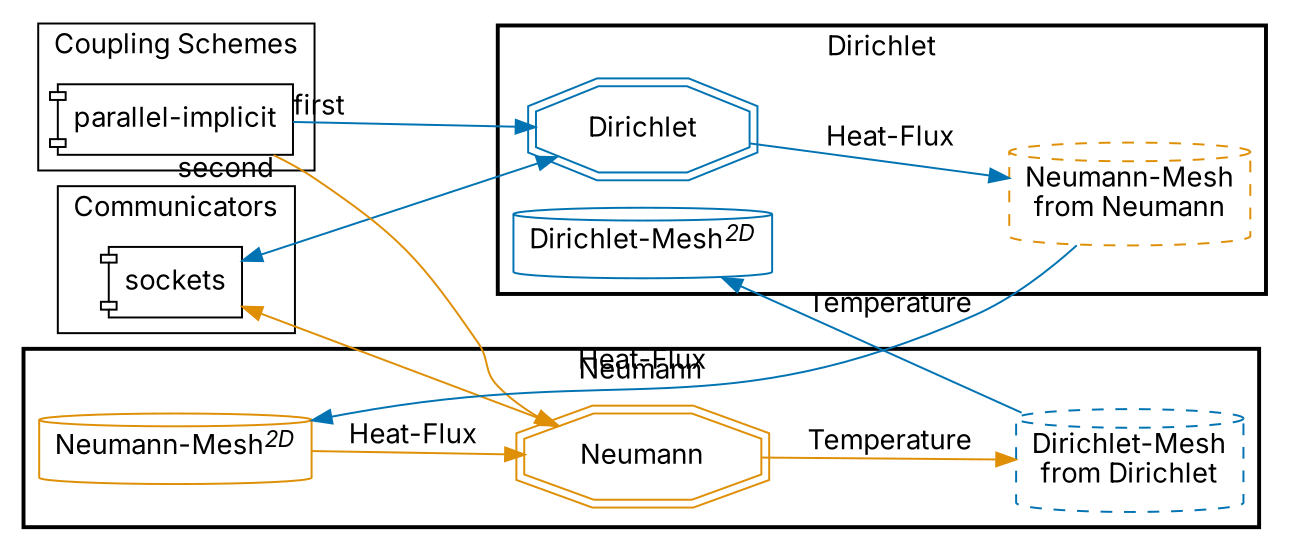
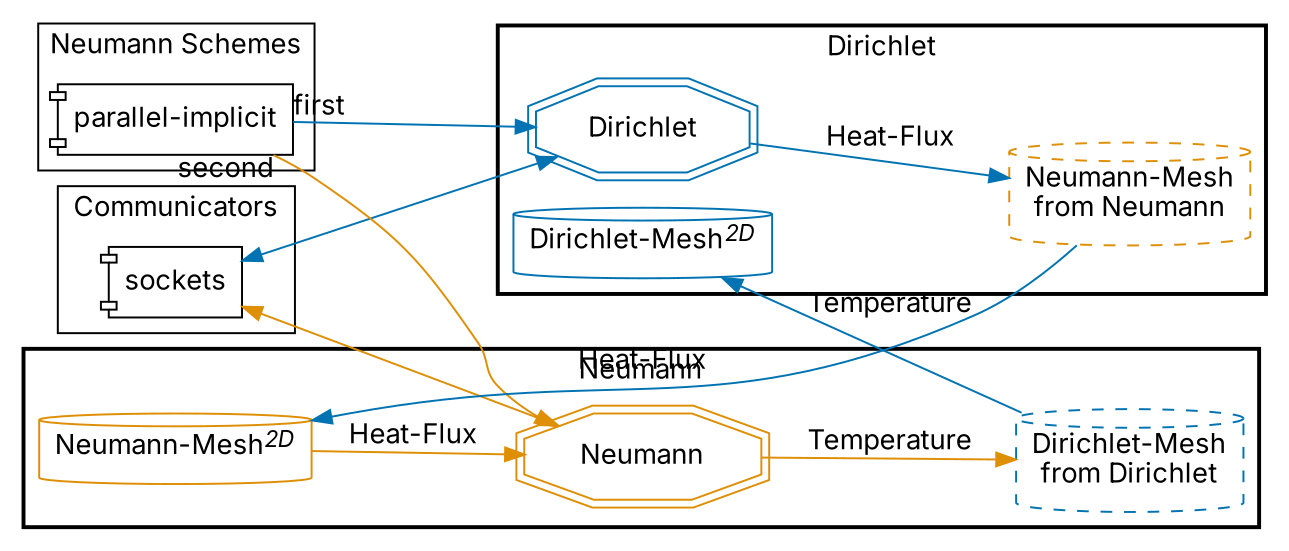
cluster "Coupling Schemes": label "Coupling Schemes" -> "Neumann Schemes"
